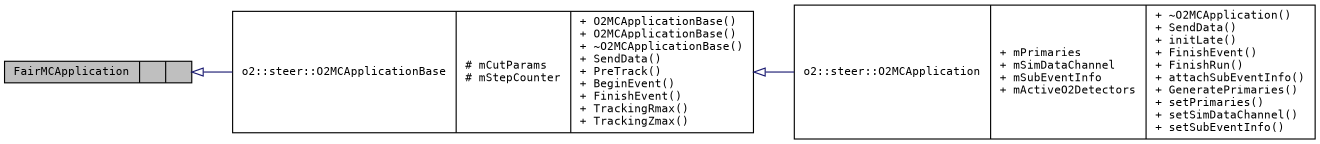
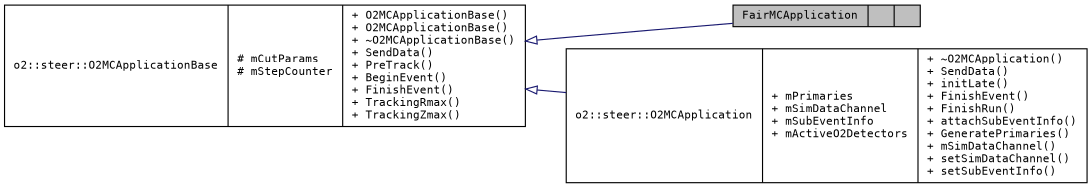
edge "o2::steer::O2MCApplicationBase" -> "FairMCApplication": reversed
node "o2::steer::O2MCApplication": text "+ setPrimaries()" -> "+ mSimDataChannel()"
